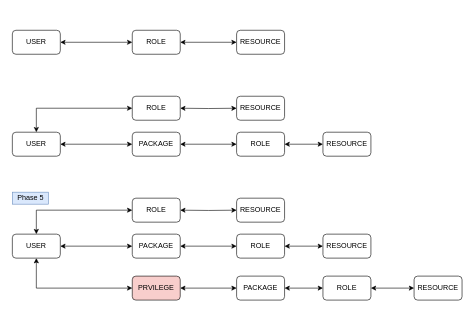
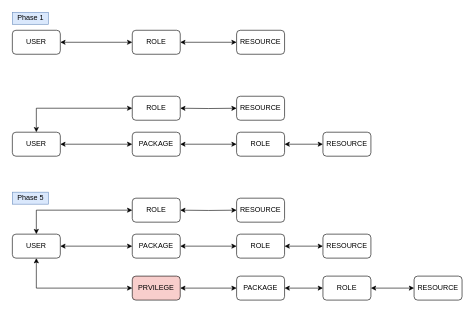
node "Phase 1": added
